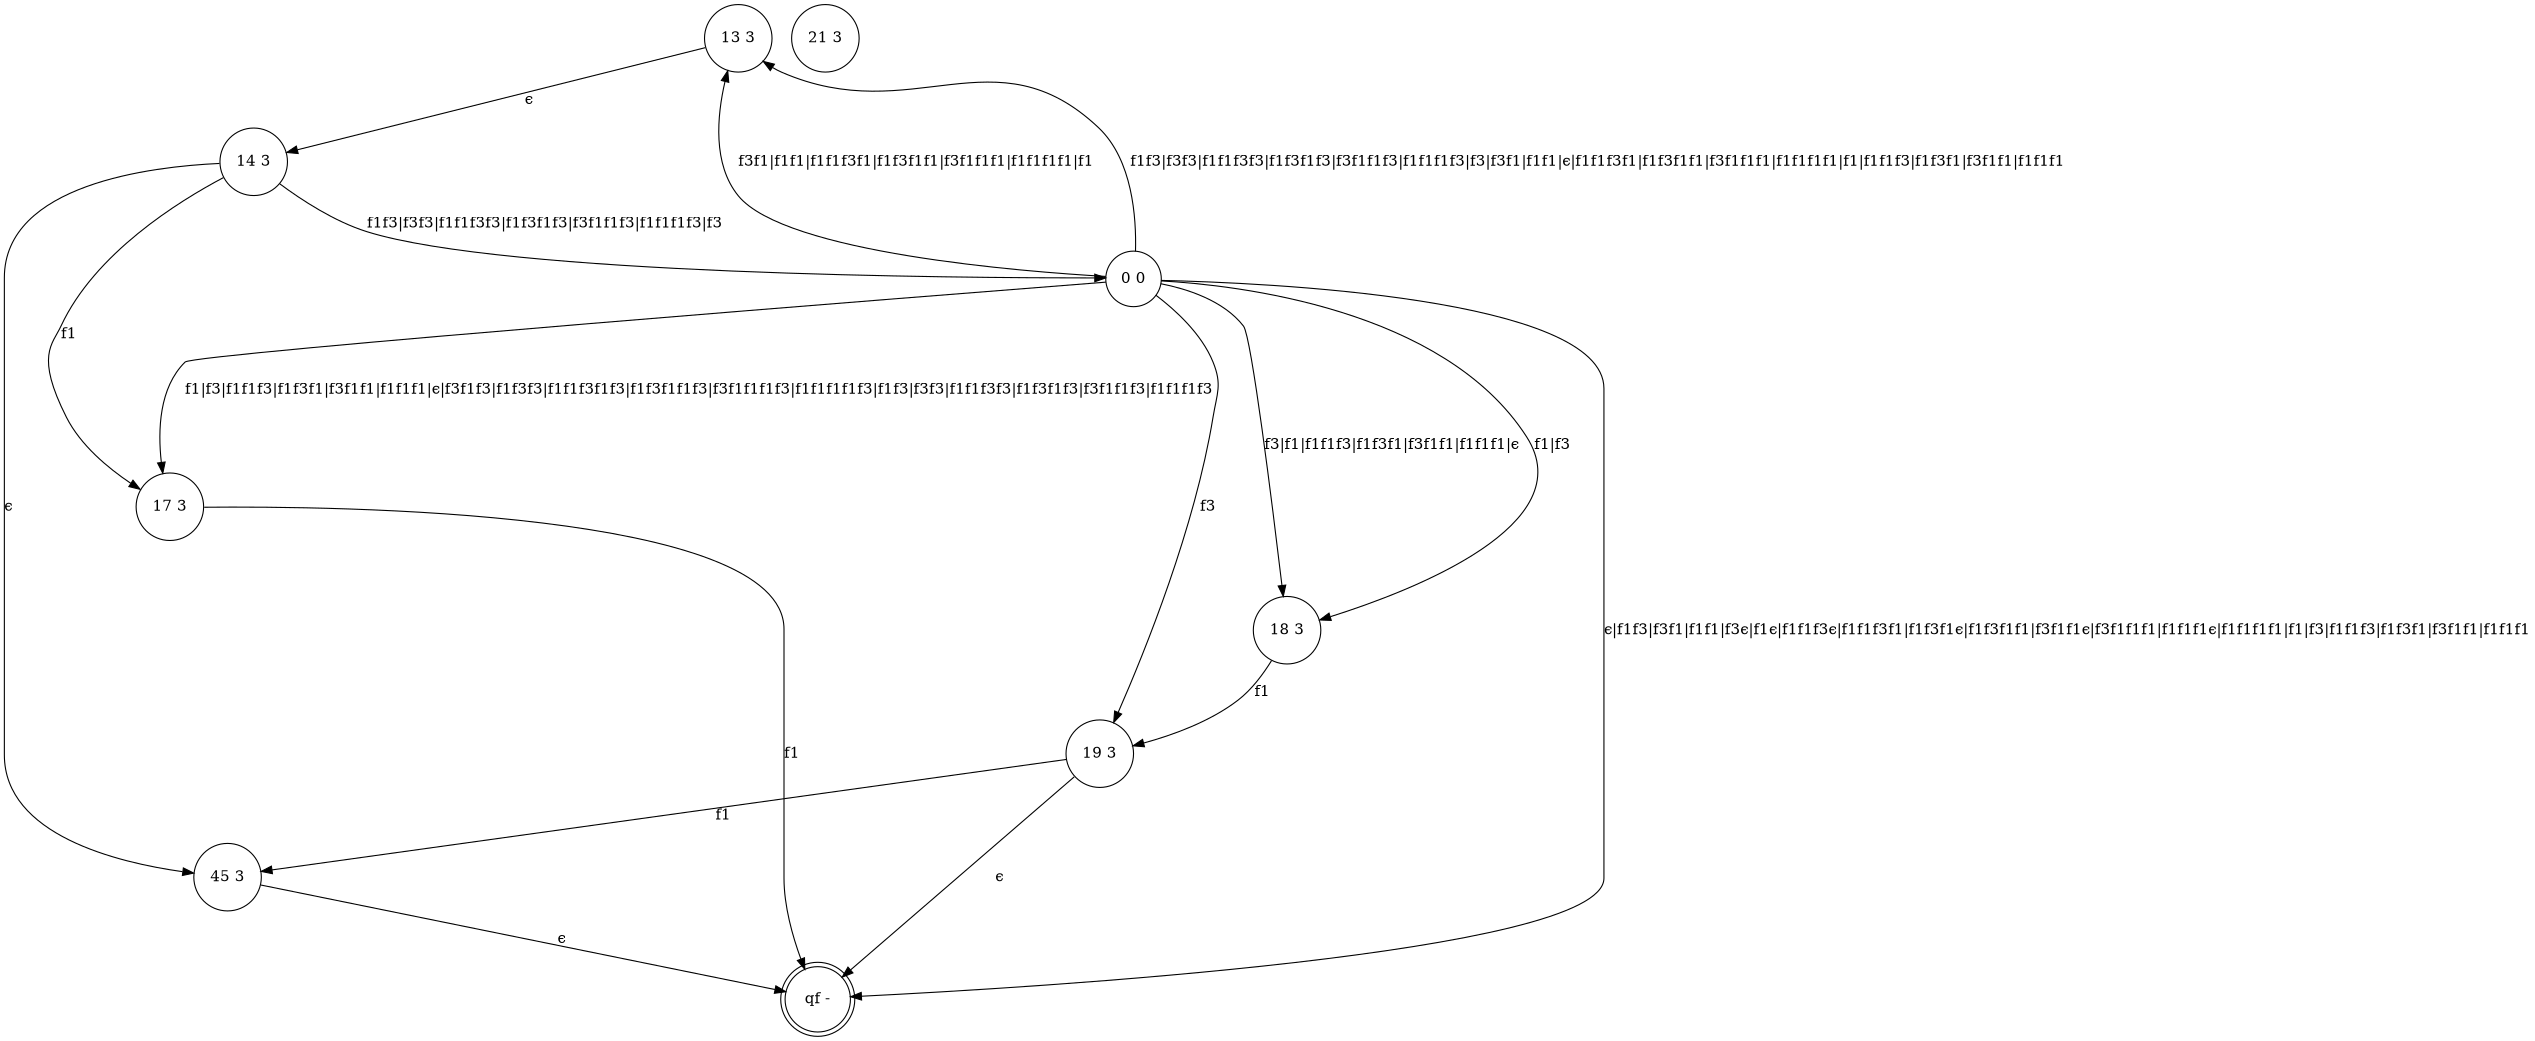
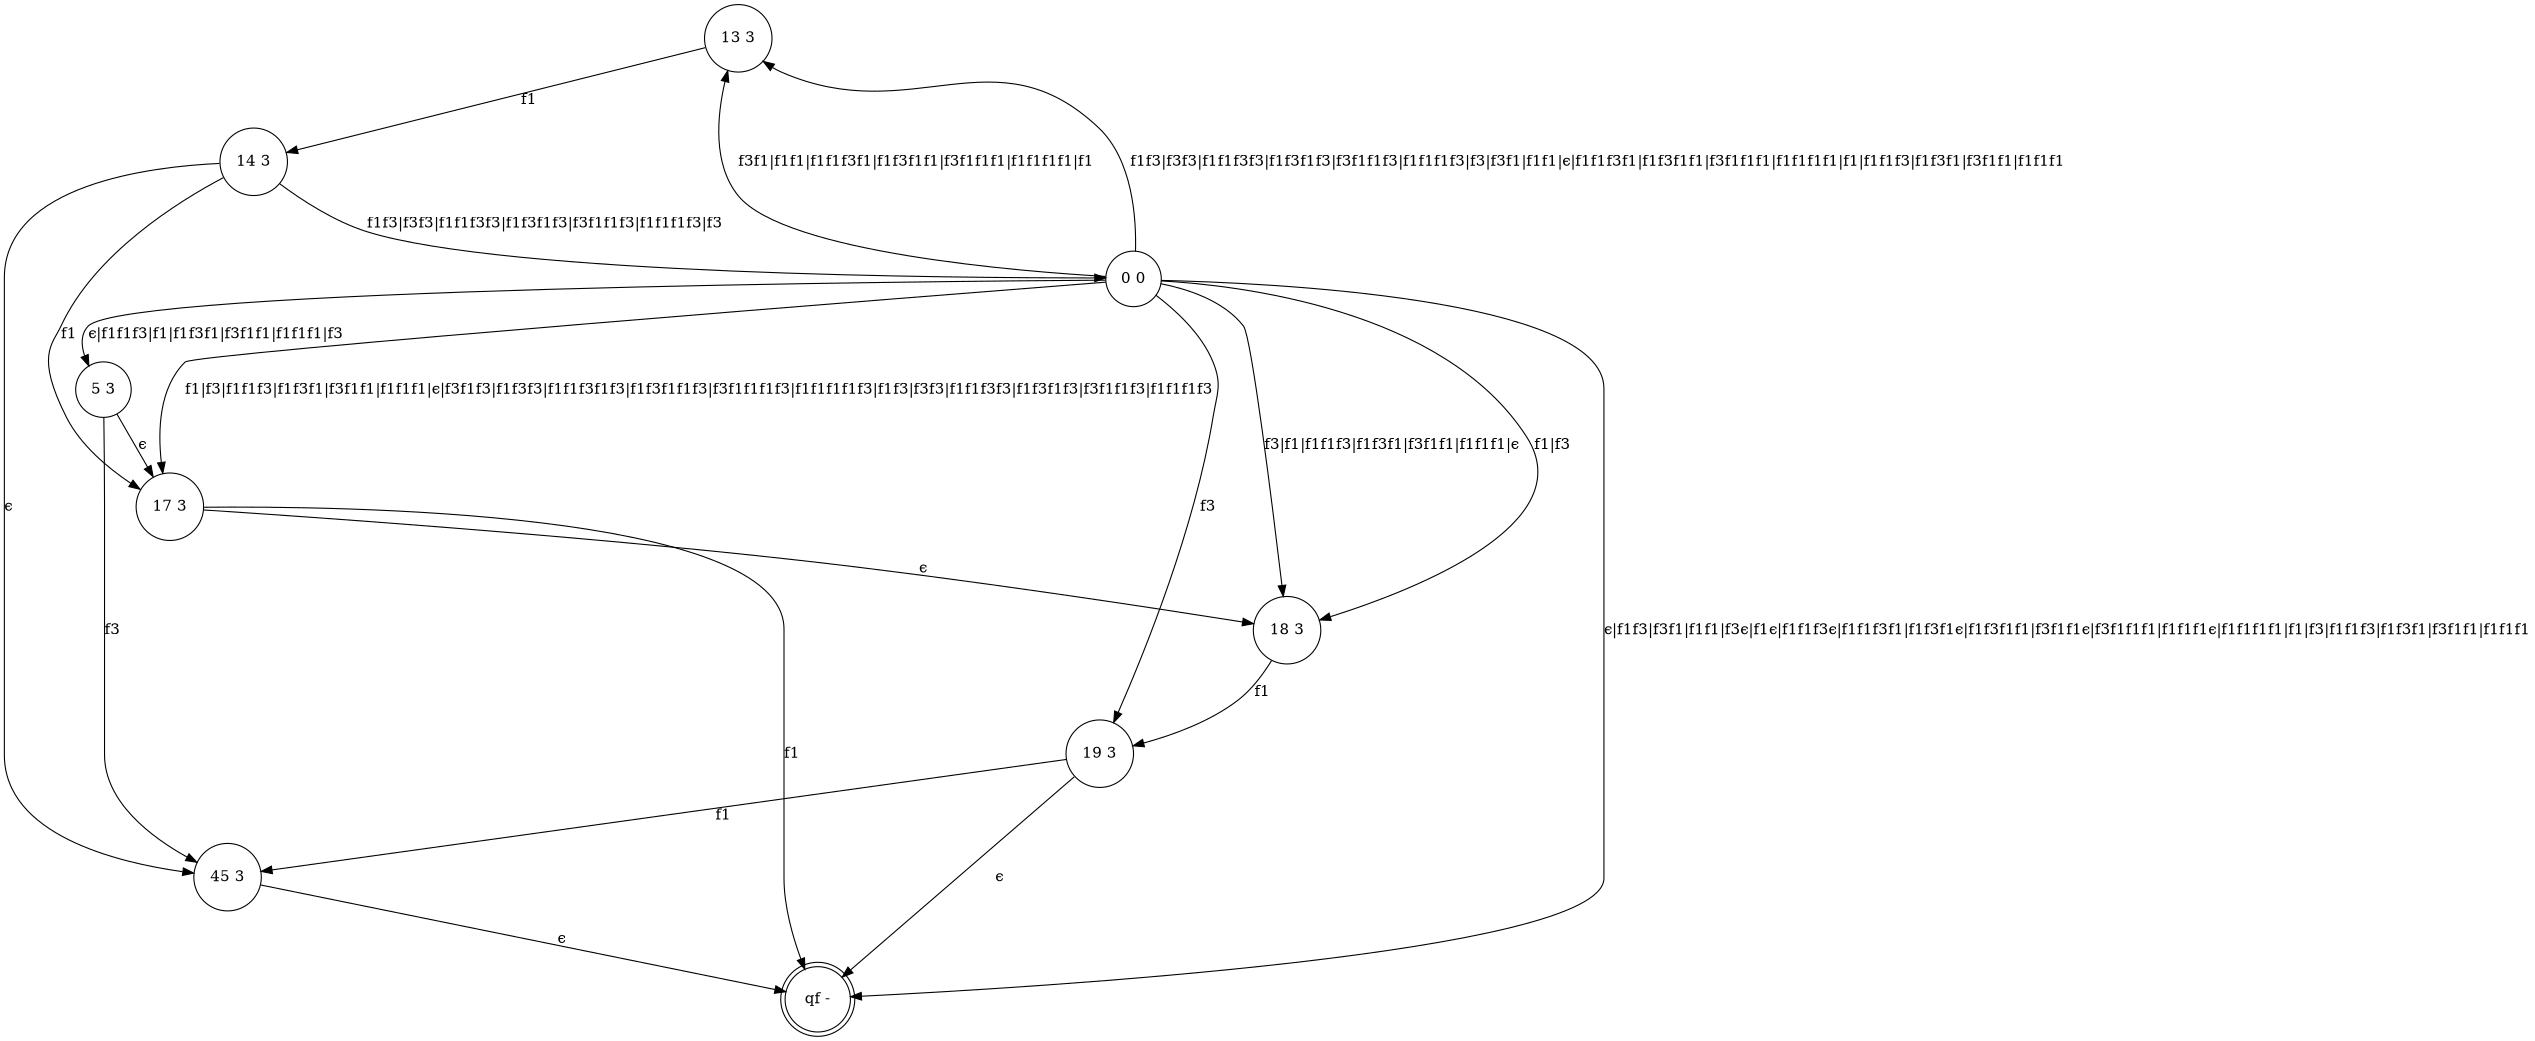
node "21 3": removed
edge "13 3" -> "14 3": label "ϵ" -> "f1"
node "5 3": added
edge "17 3" -> "18 3": added, label "ϵ"
